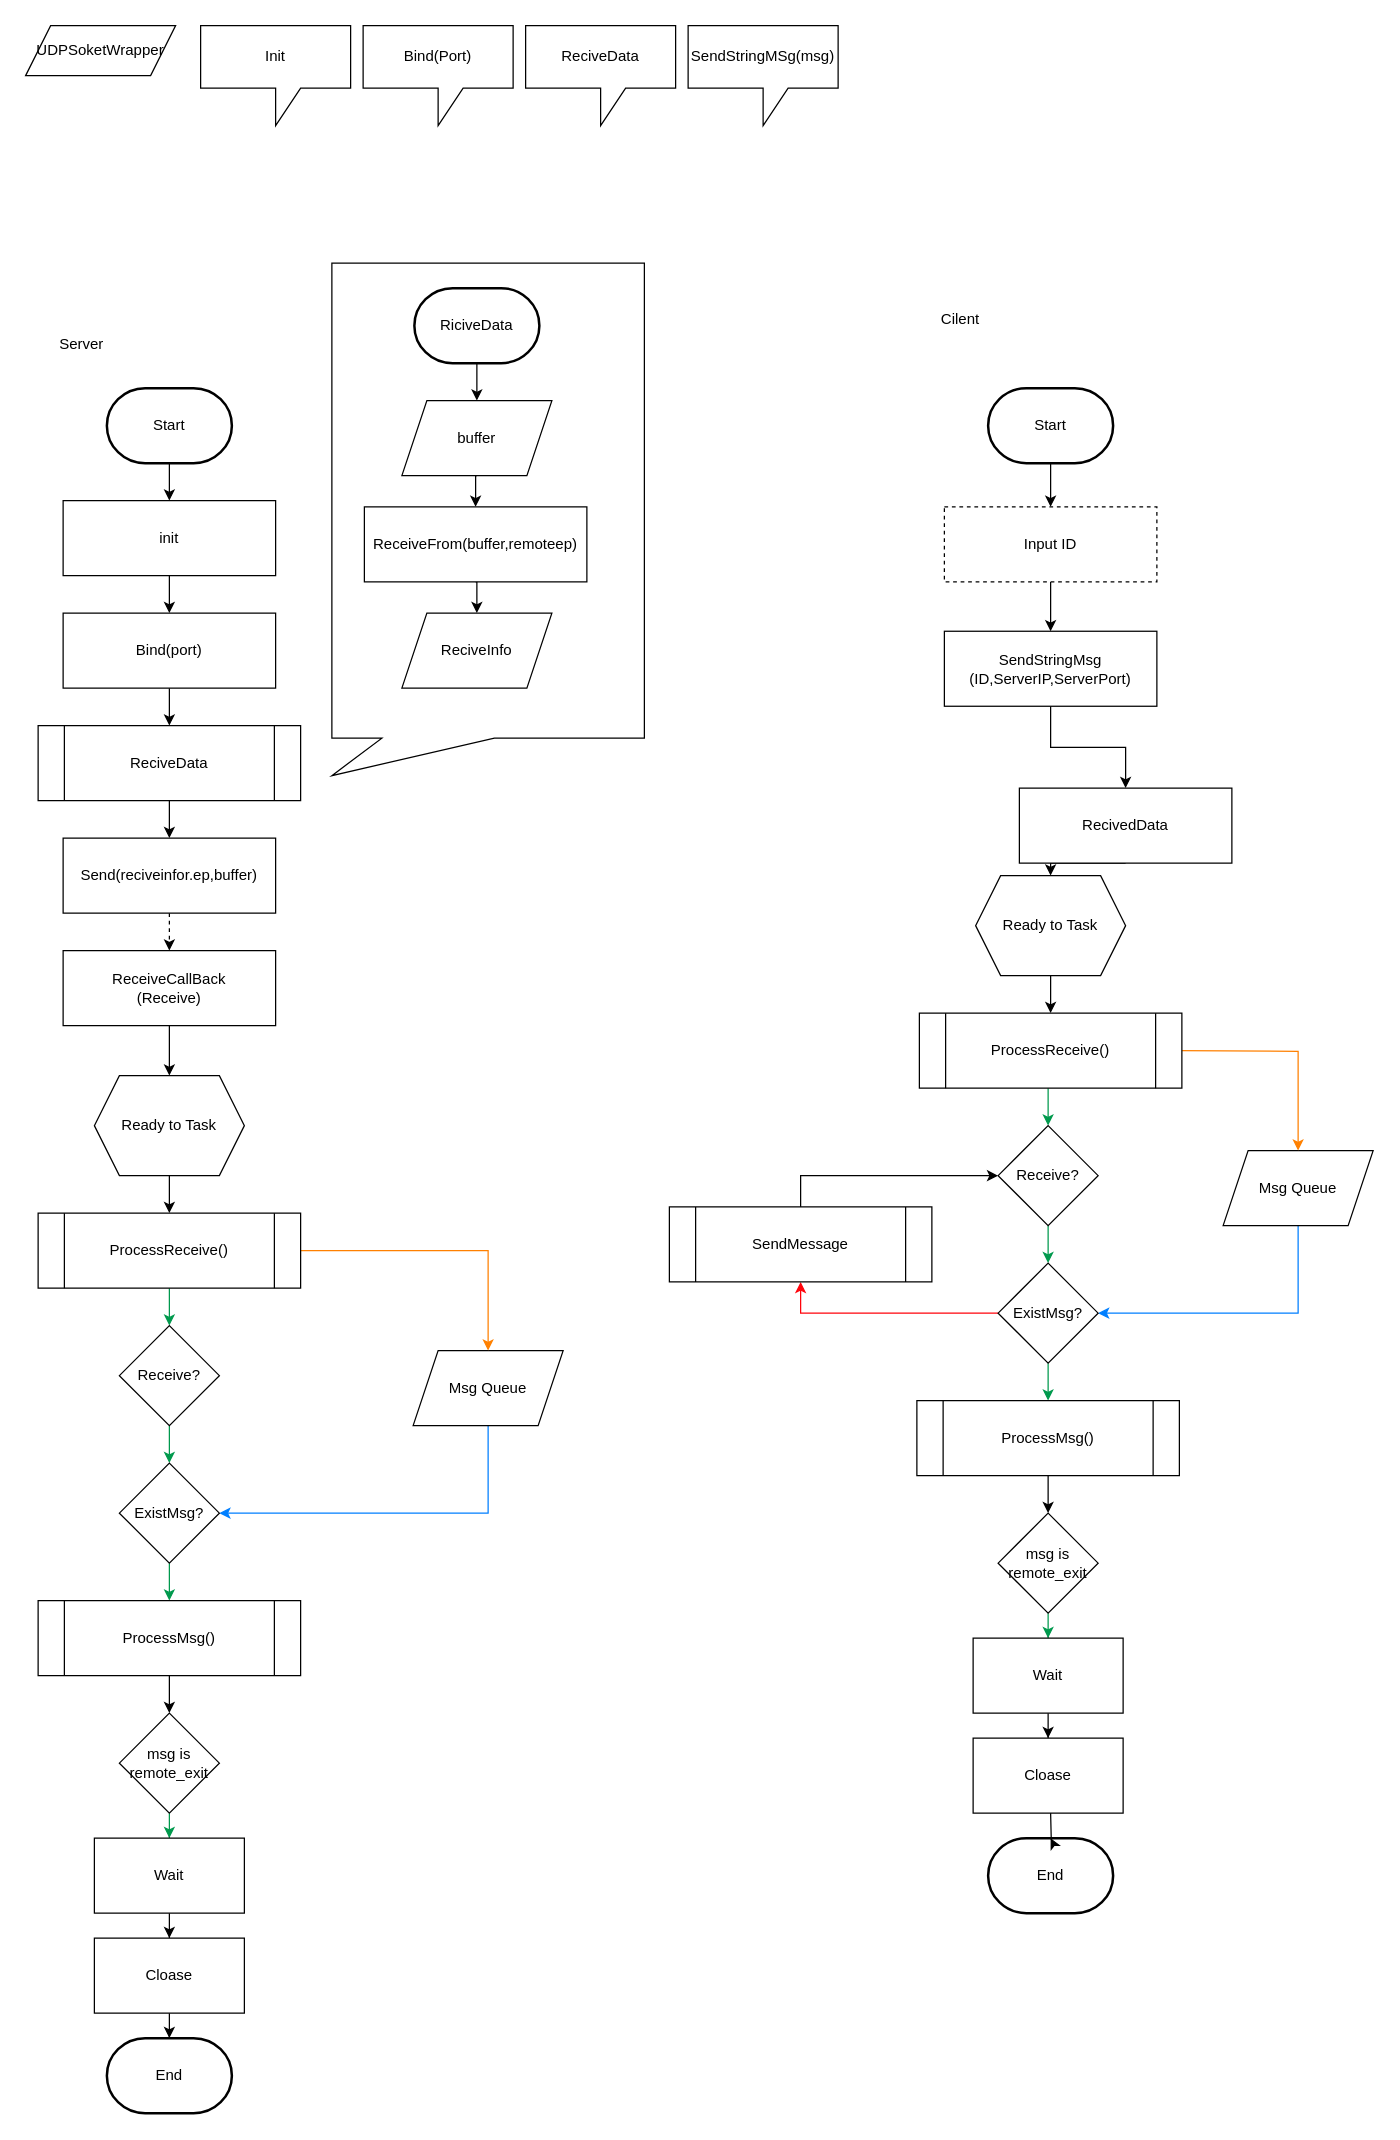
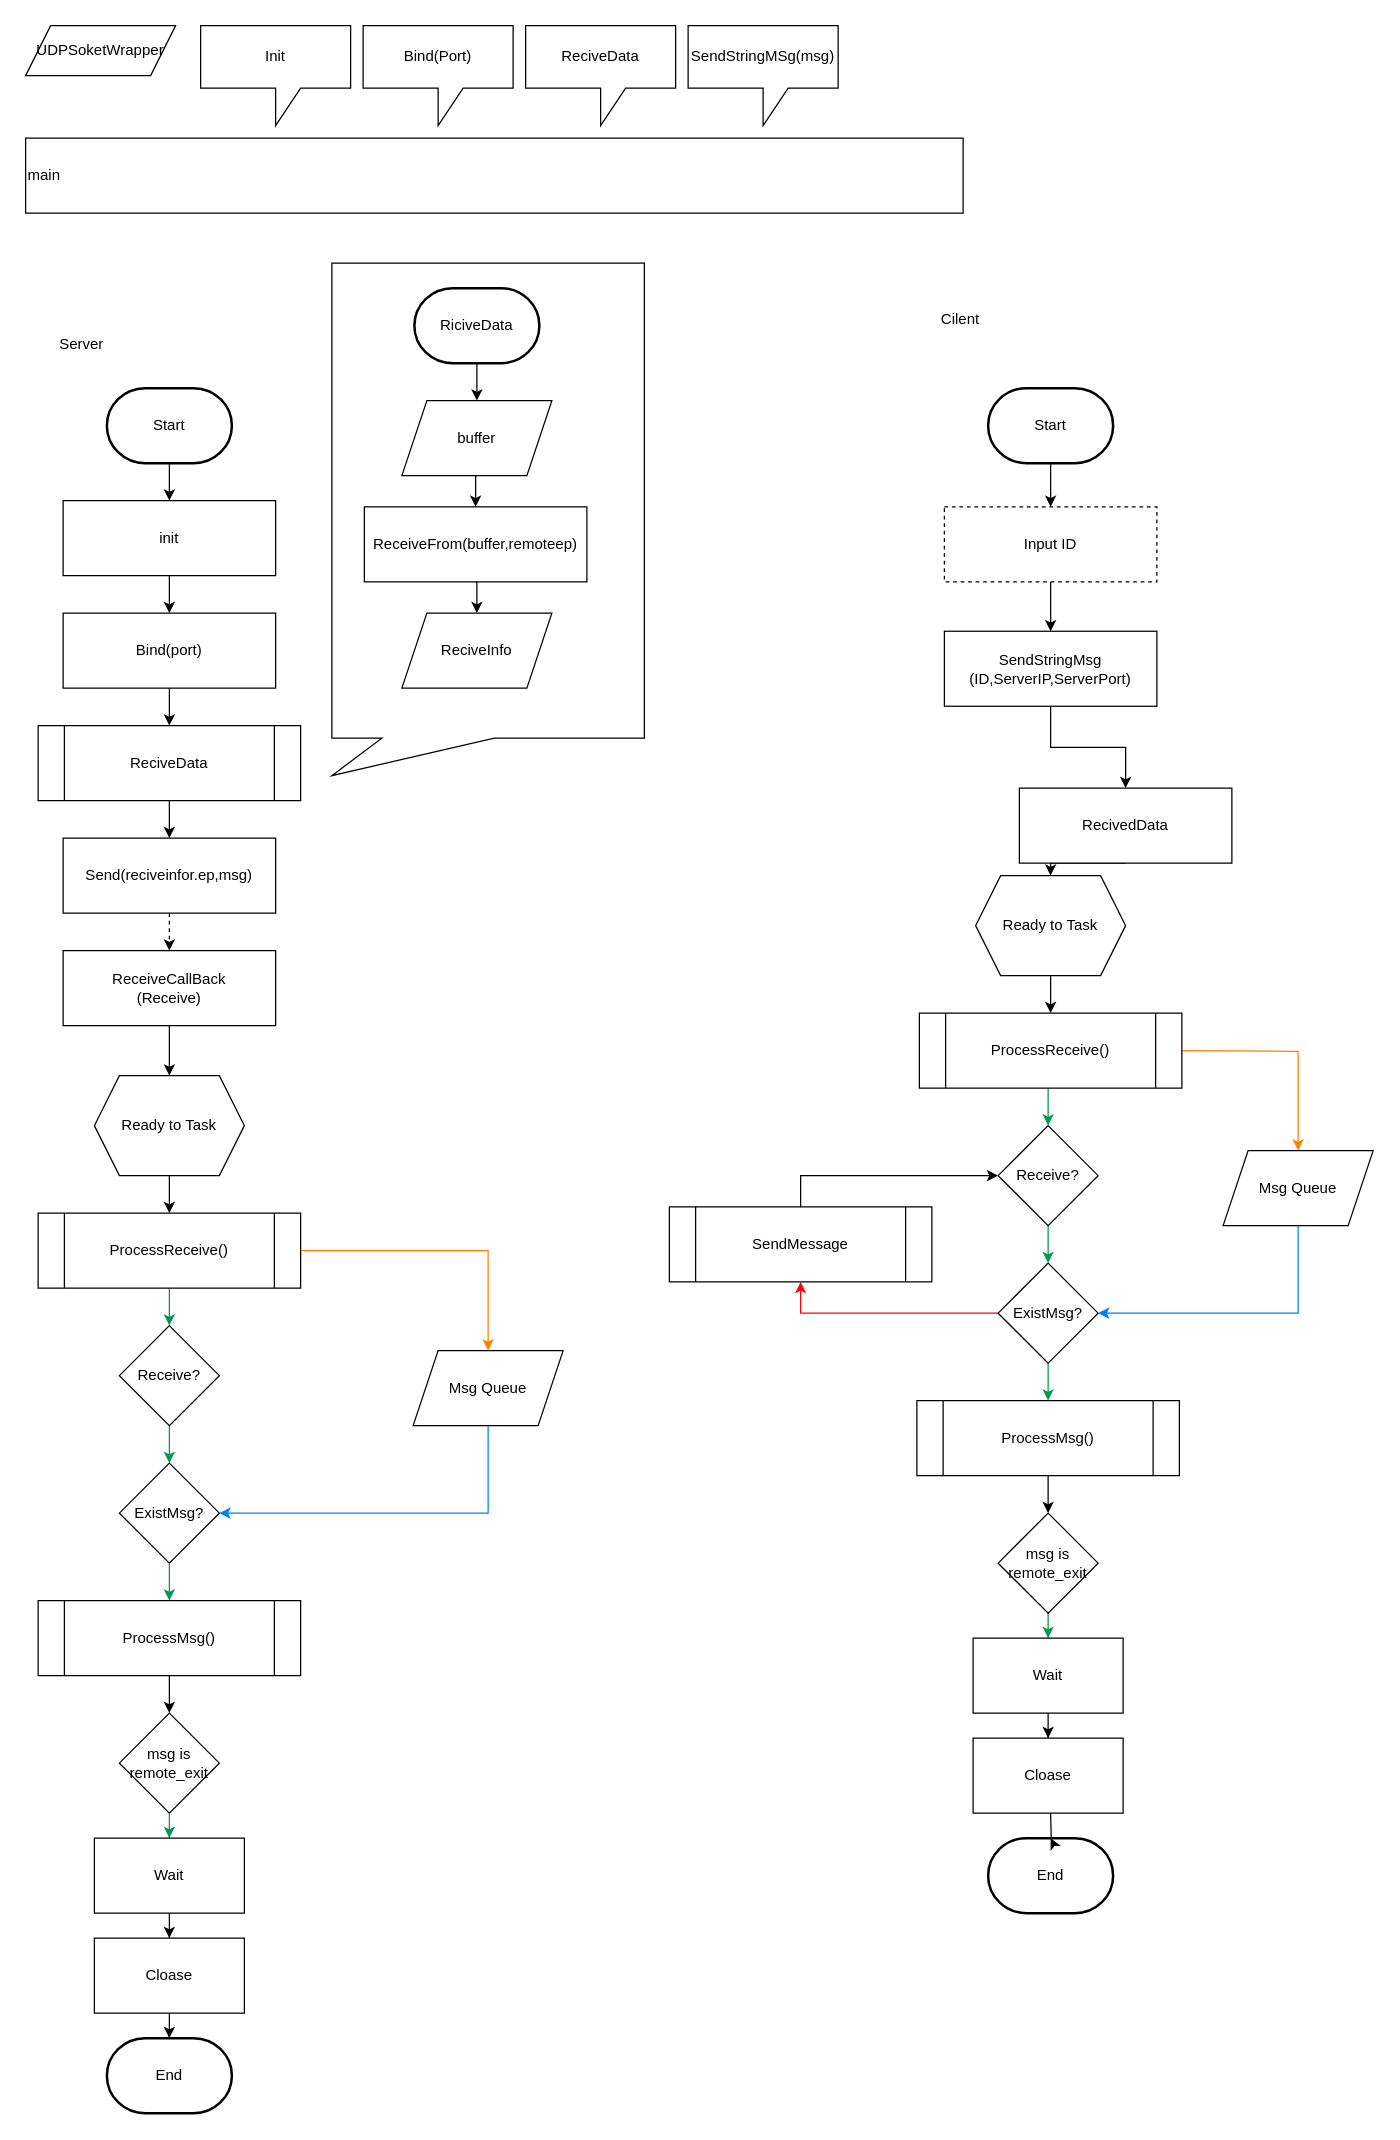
node "main": added
node "Send(reciveinfor.ep,buffer)": label "Send(reciveinfor.ep,buffer)" -> "Send(reciveinfor.ep,msg)"
